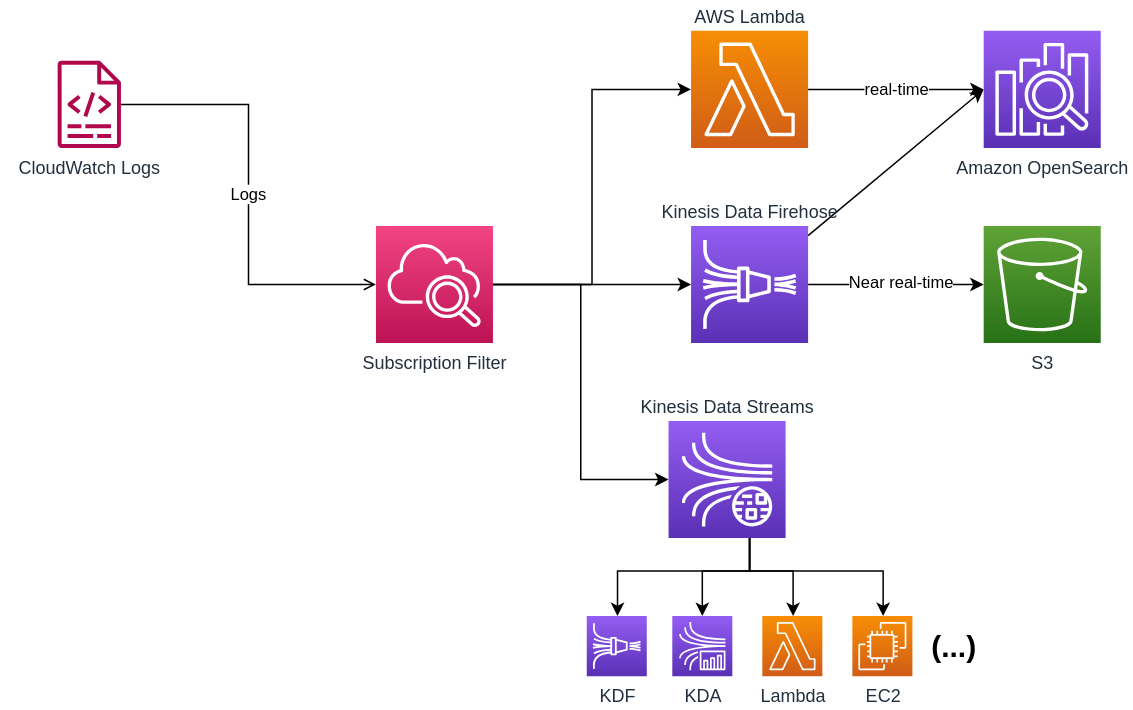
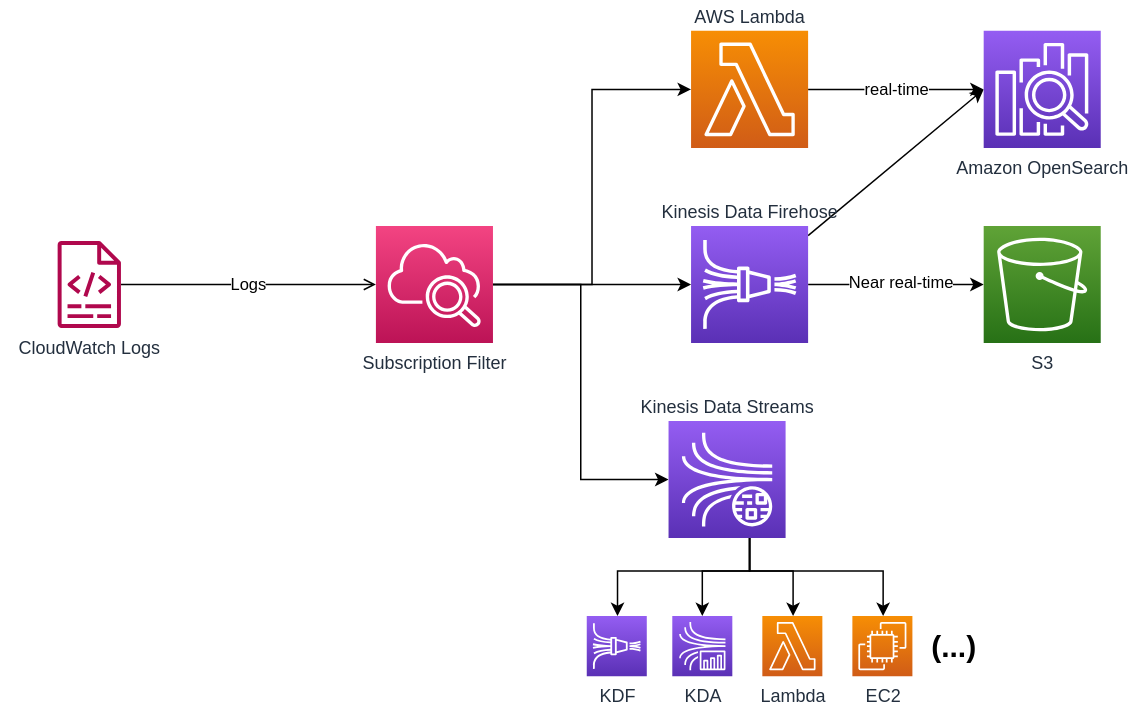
node "CloudWatch Logs": moved (89, 104) -> (89, 284)
